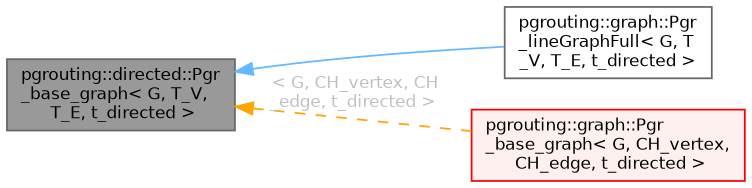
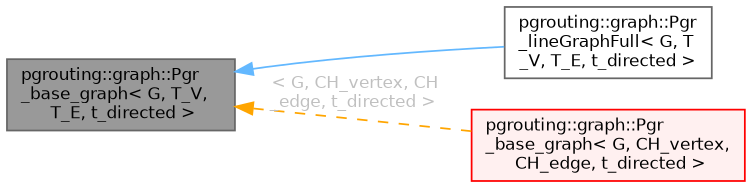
node "pgrouting::directed::Pgr _base_graph< G, T_V, T_E, t_directed >": label "pgrouting::directed::Pgr _base_graph< G, T_V, T_E, t_directed >" -> "pgrouting::graph::Pgr _base_graph< G, T_V, T_E, t_directed >"
